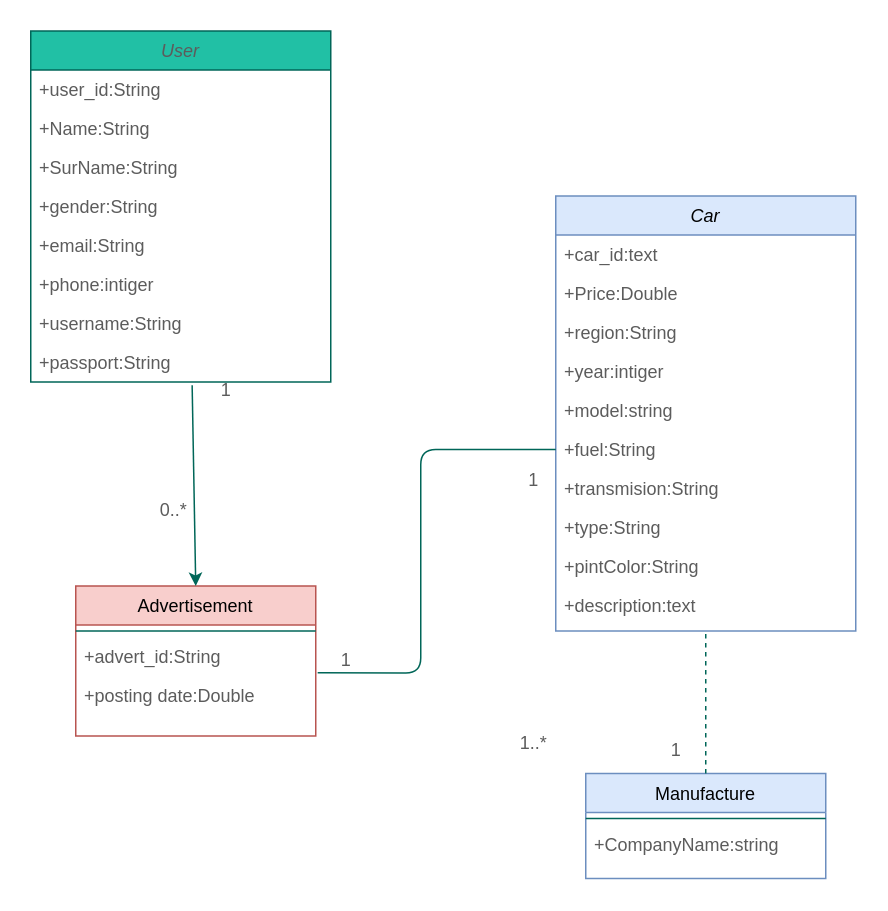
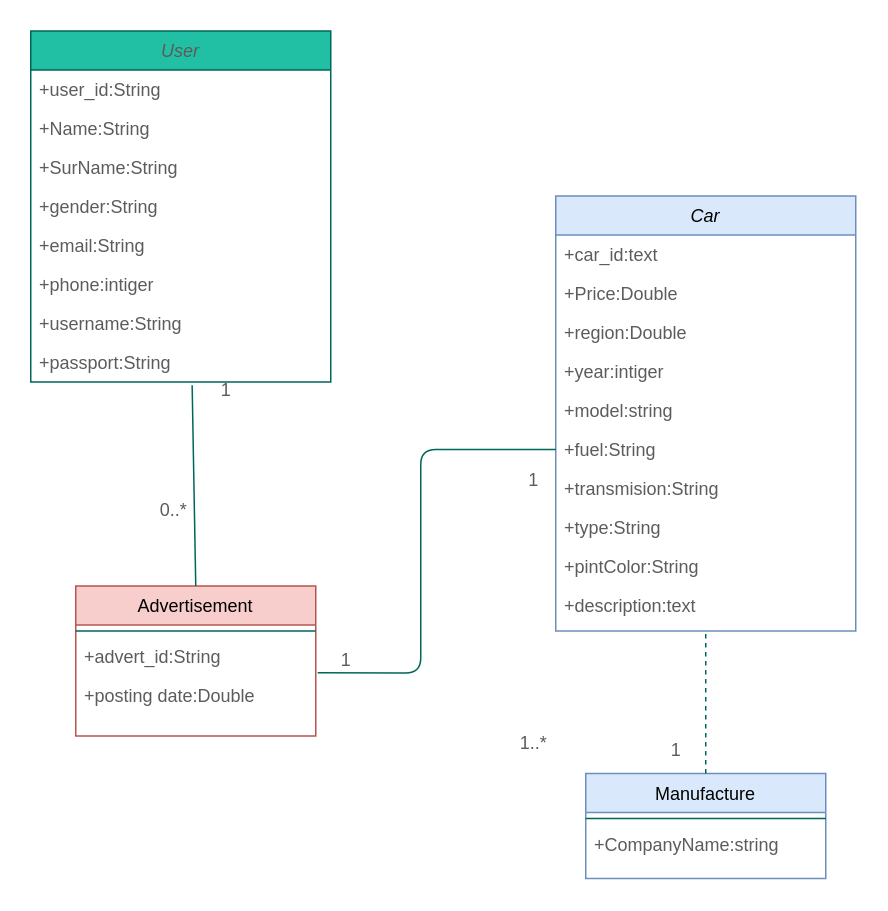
node "+region:String": label "+region:String" -> "+region:Double"
edge "+passport:String" -> "Advertisement": arrowhead classic -> none
